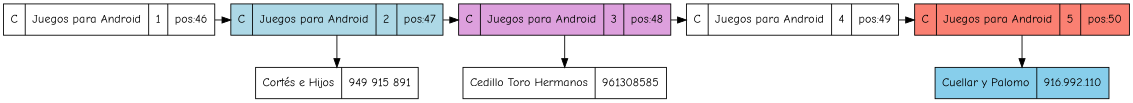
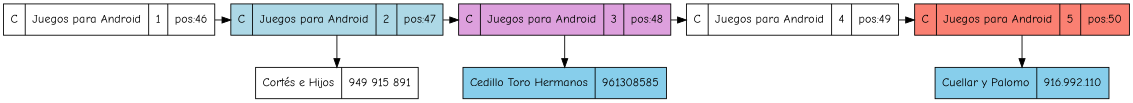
node "Cedillo Toro Hermanos": fillcolor white -> skyblue
